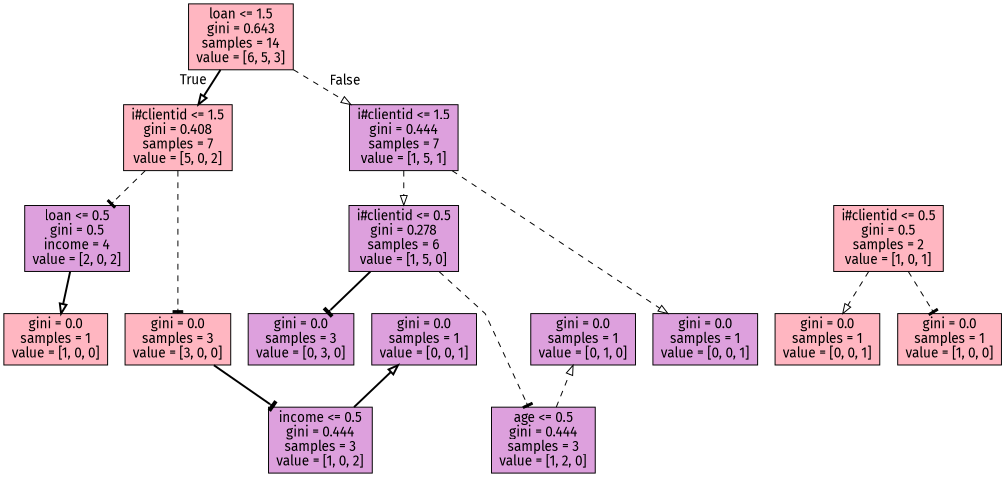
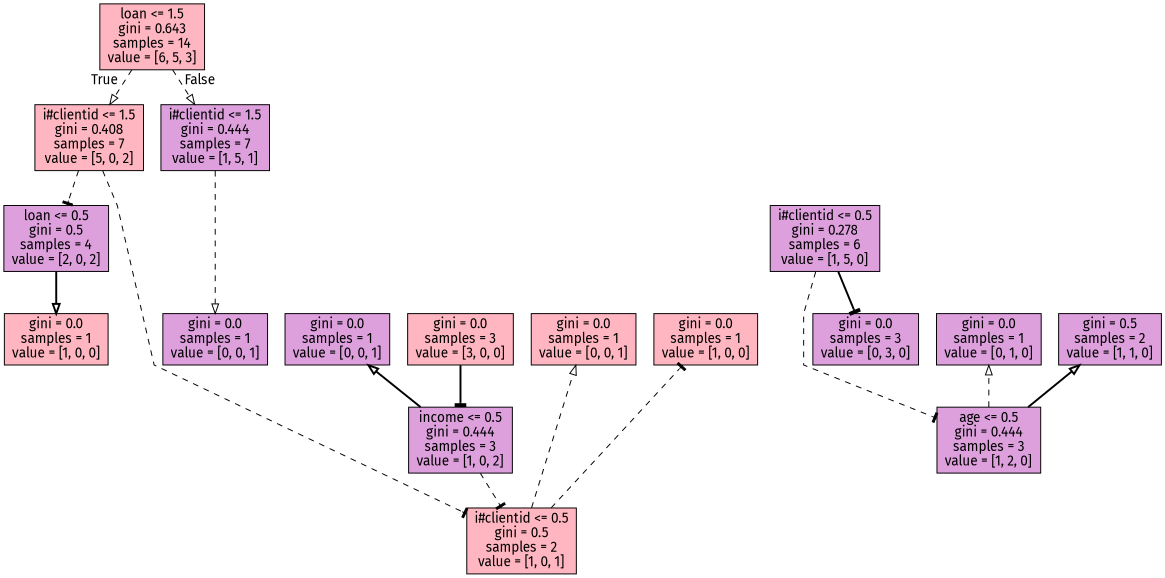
edge "loan <= 1.5 gini = 0.643 samples = 14 value = [6, 5, 3]" -> "i#clientid <= 1.5 gini = 0.408 samples = 7 value = [5, 0, 2]": style bold -> dashed
edge "i#clientid <= 1.5 gini = 0.444 samples = 7 value = [1, 5, 1]" -> "i#clientid <= 0.5 gini = 0.278 samples = 6 value = [1, 5, 0]": removed
node "loan <= 0.5 gini = 0.5 income = 4 value = [2, 0, 2]": label "loan <= 0.5 gini = 0.5 income = 4 value = [2, 0, 2]" -> "loan <= 0.5 gini = 0.5 samples = 4 value = [2, 0, 2]"
edge "i#clientid <= 1.5 gini = 0.408 samples = 7 value = [5, 0, 2]" -> "gini = 0.0 samples = 3 value = [3, 0, 0]": now "i#clientid <= 1.5 gini = 0.408 samples = 7 value = [5, 0, 2]" -> "i#clientid <= 0.5 gini = 0.5 samples = 2 value = [1, 0, 1]"
node "gini = 0.5 samples = 2 value = [1, 1, 0]": added
edge "income <= 0.5 gini = 0.444 samples = 3 value = [1, 0, 2]" -> "i#clientid <= 0.5 gini = 0.5 samples = 2 value = [1, 0, 1]": added
